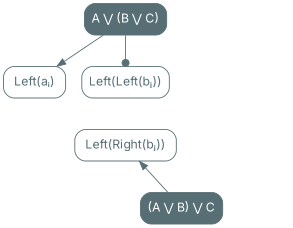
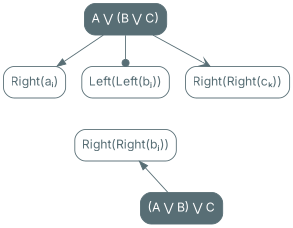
node "Left(aᵢ)": label "Left(aᵢ)" -> "Right(aᵢ)"
node "Right(Right(cₖ))": added
node "Left(Right(bⱼ))": label "Left(Right(bⱼ))" -> "Right(Right(bⱼ))"
